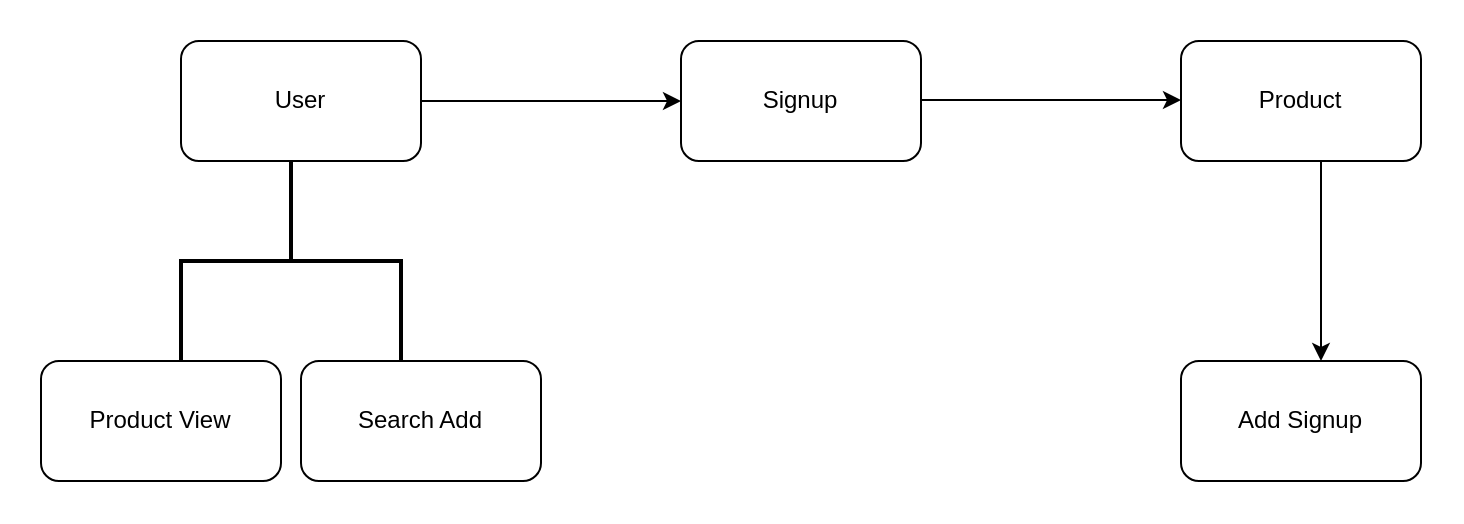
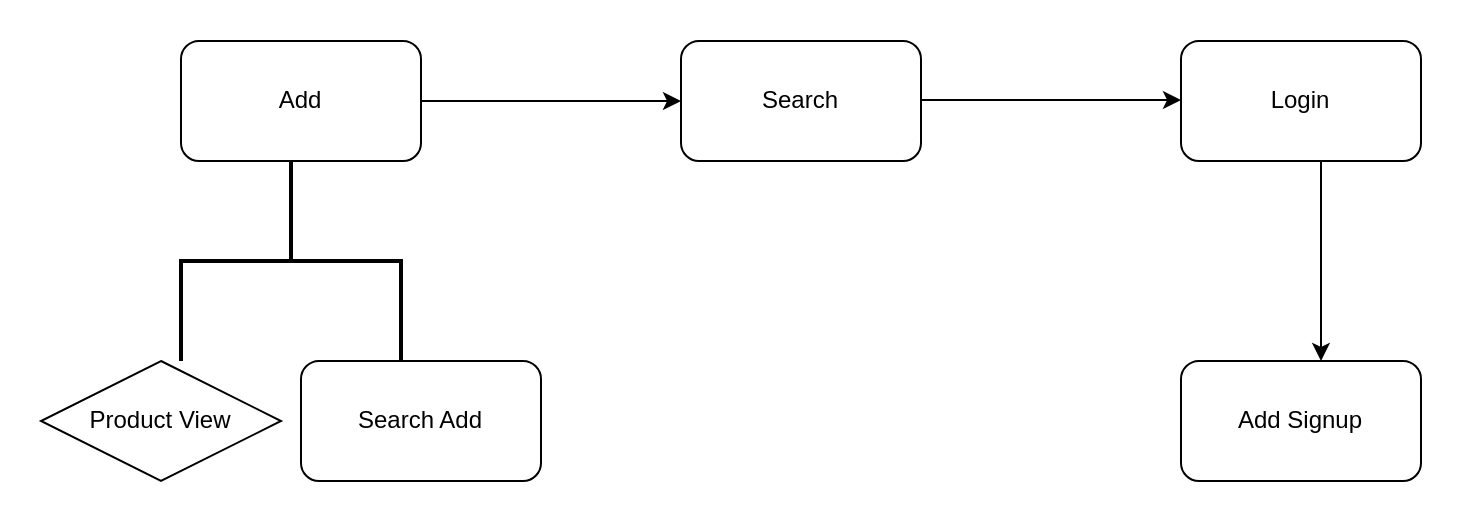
node "User": label "User" -> "Add"
node "Signup": label "Signup" -> "Search"
node "Product": label "Product" -> "Login"
node "Product View": shape rounded rectangle -> diamond
